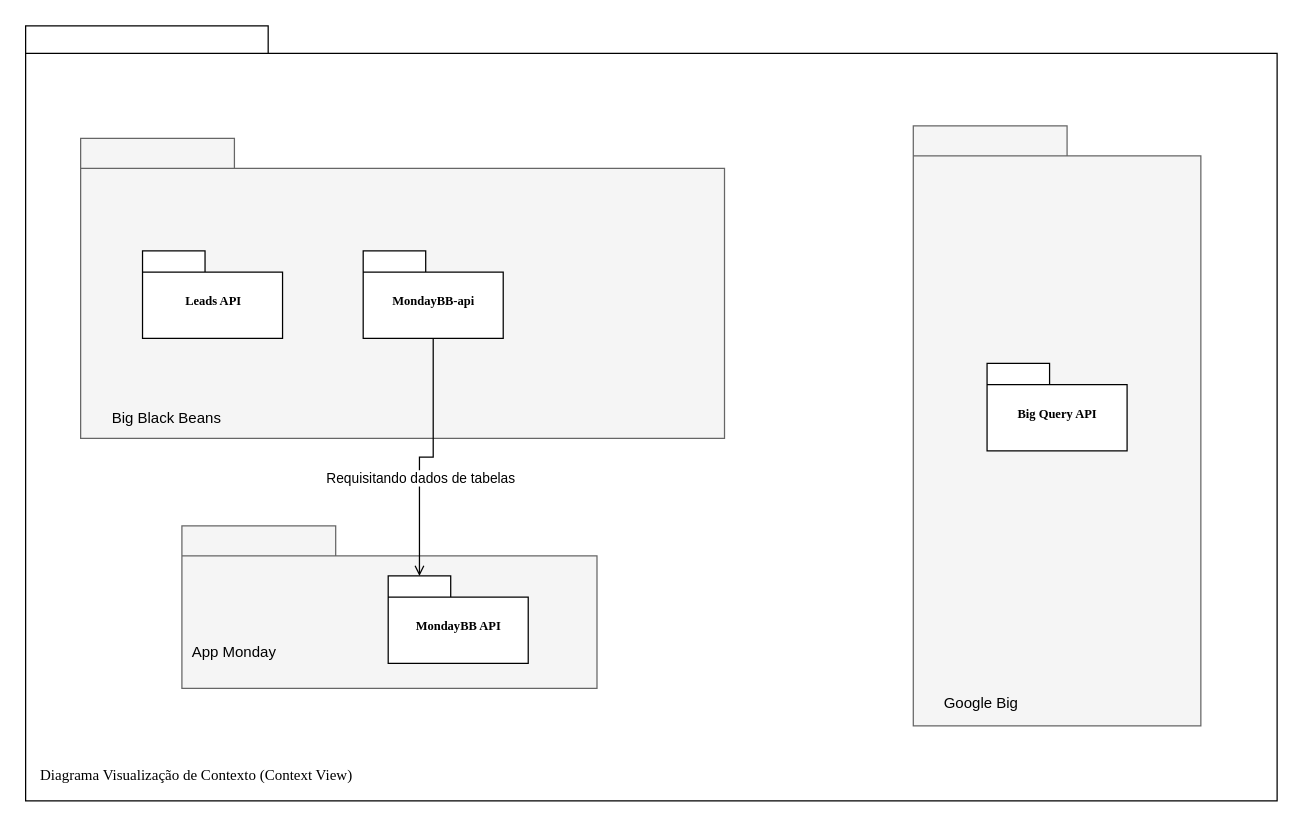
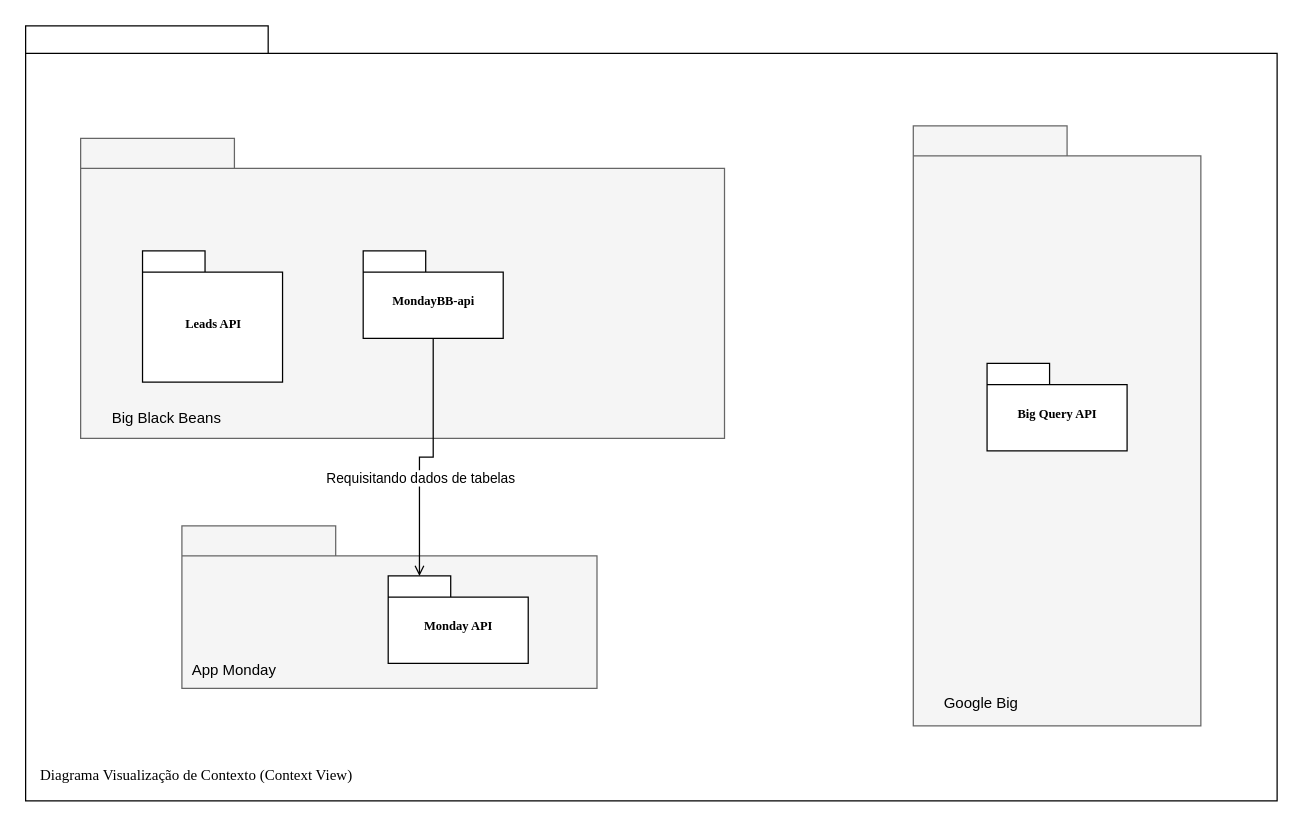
node "Leads API": size 140x88 -> 140x131
node "MondayBB API": label "MondayBB API" -> "Monday API"
node "App Monday": moved (234, 652) -> (234, 671)
